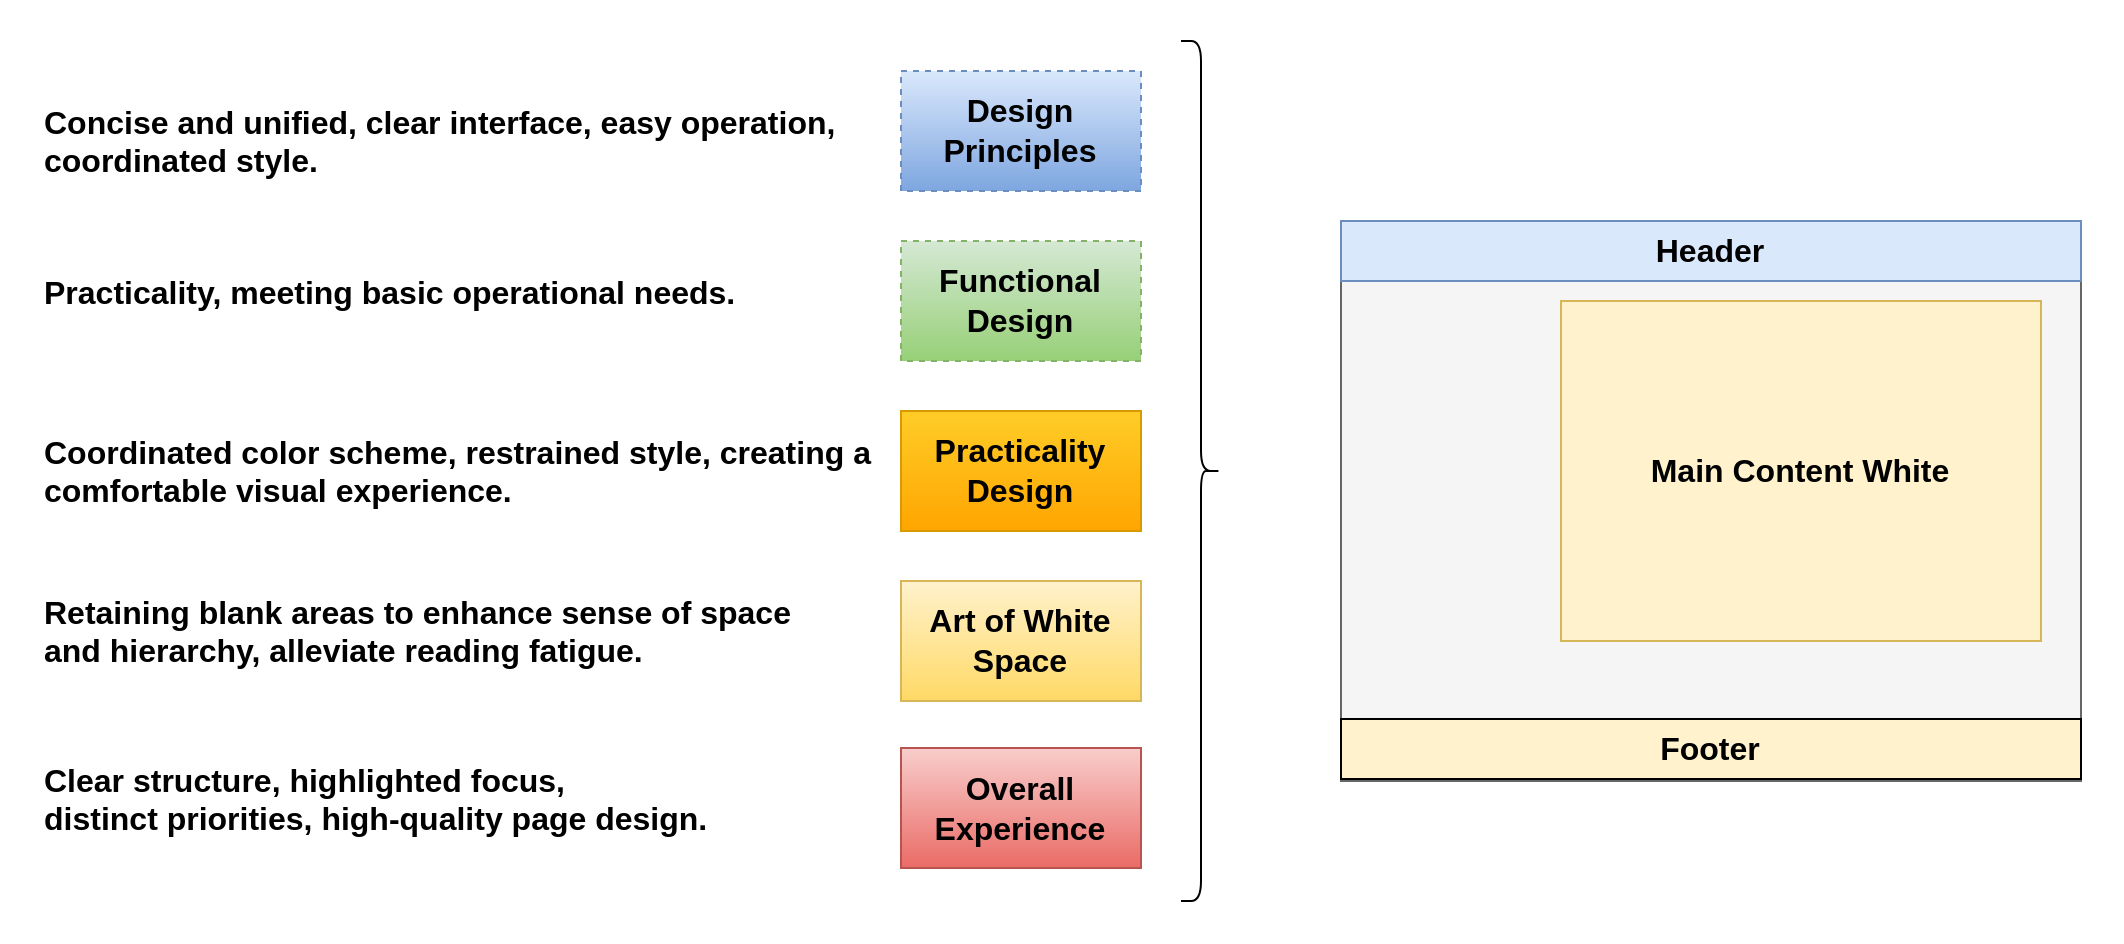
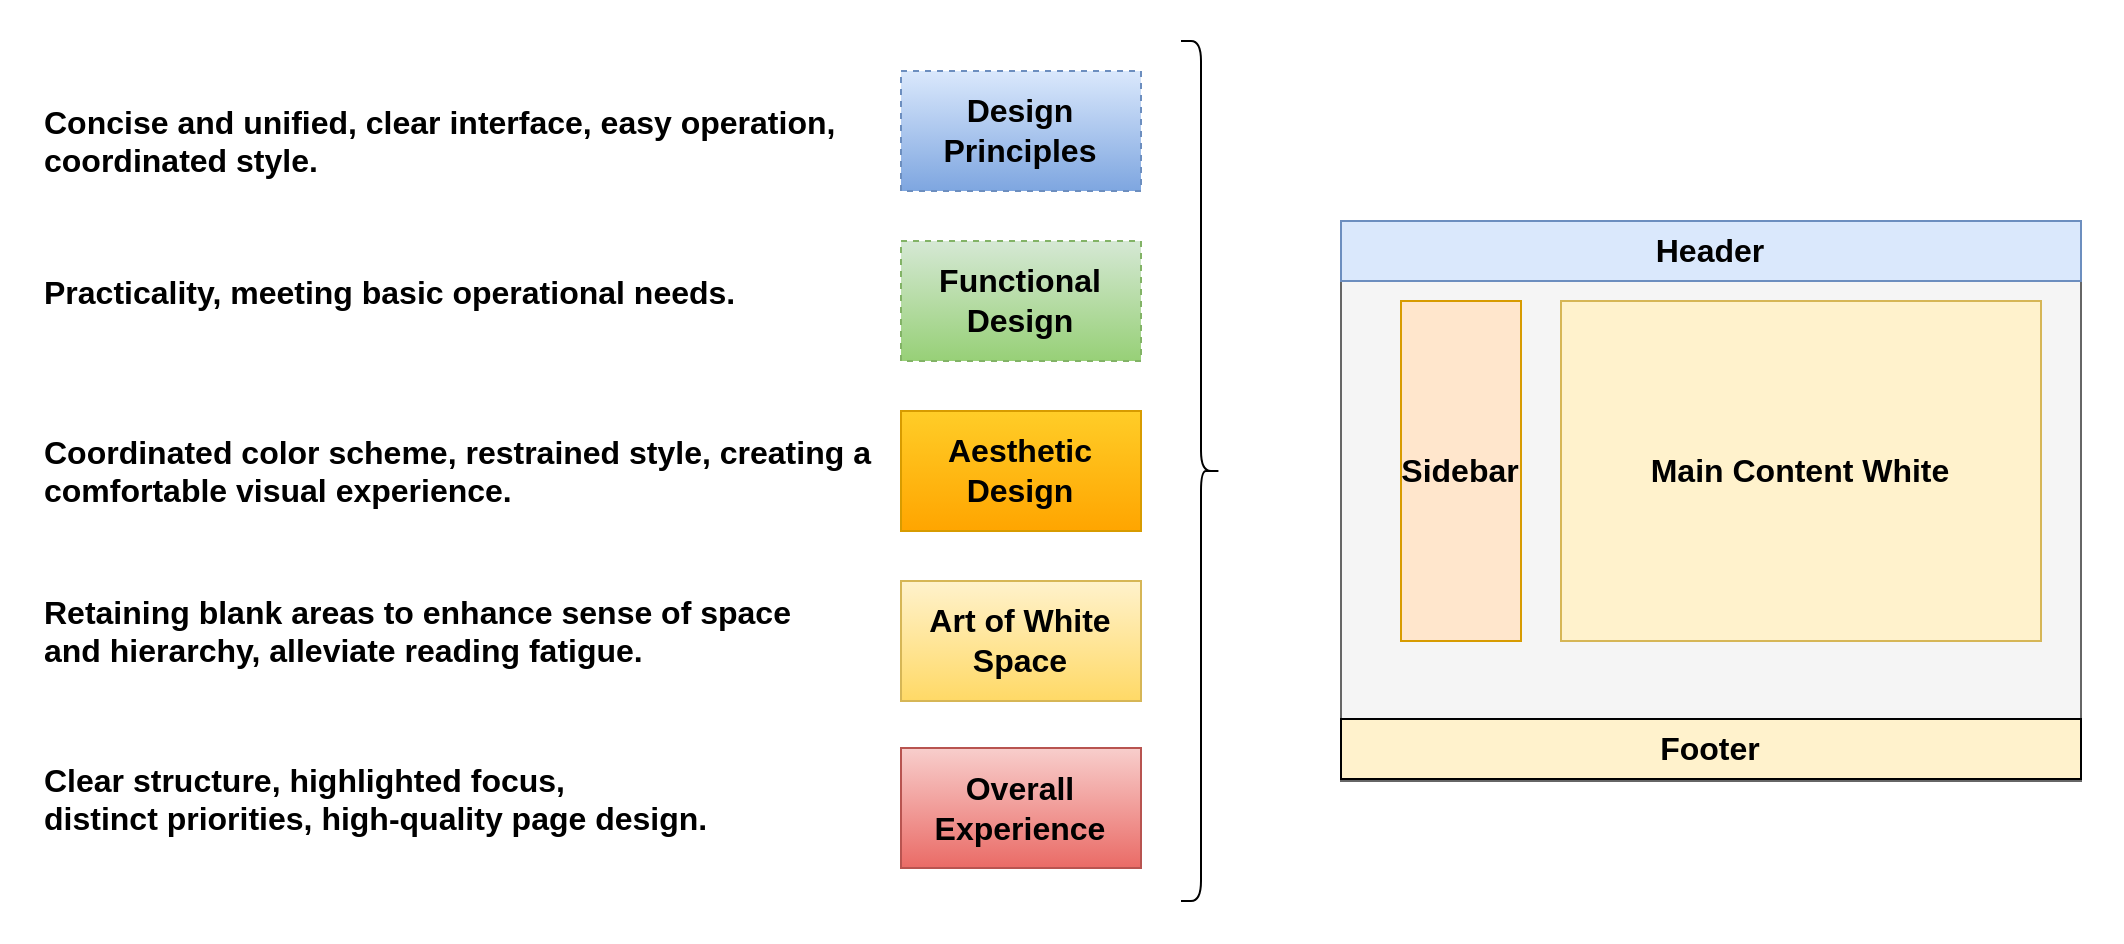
node "Practicality Design": label "Practicality Design" -> "Aesthetic Design"
node "Sidebar": added
